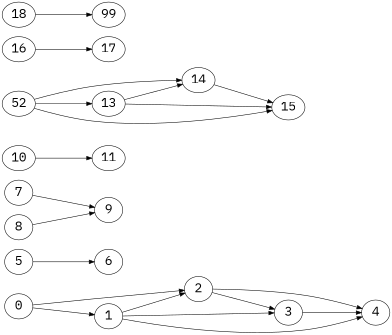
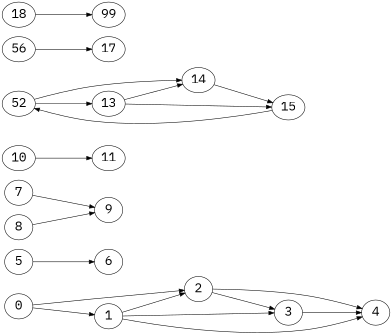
node "16": label "16" -> "56"
edge "52" -> "15": reversed
